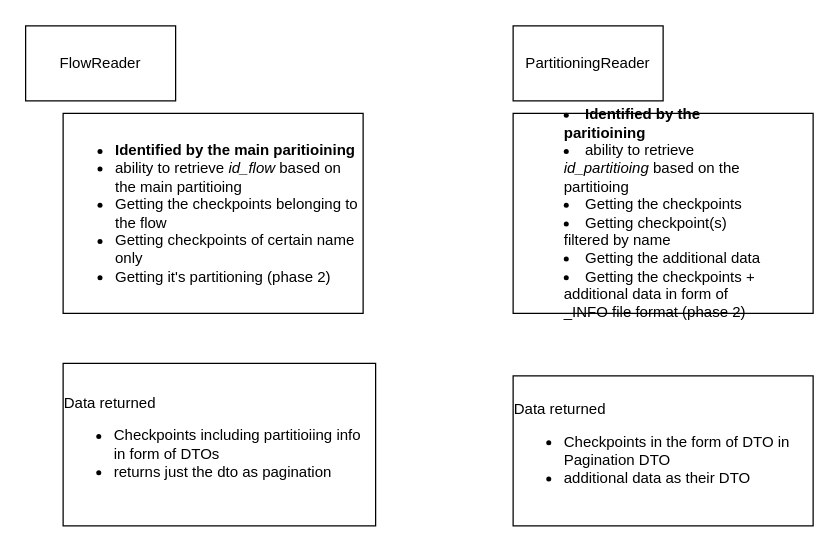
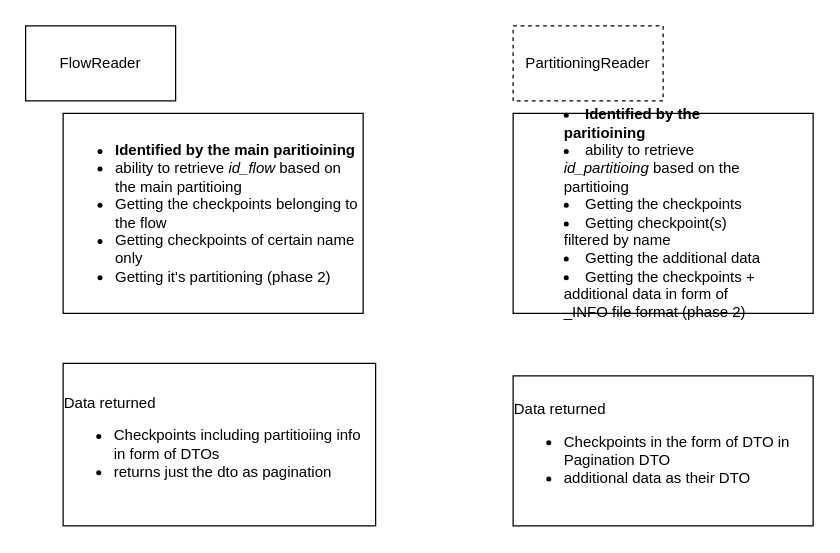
node "PartitioningReader": style solid -> dashed
